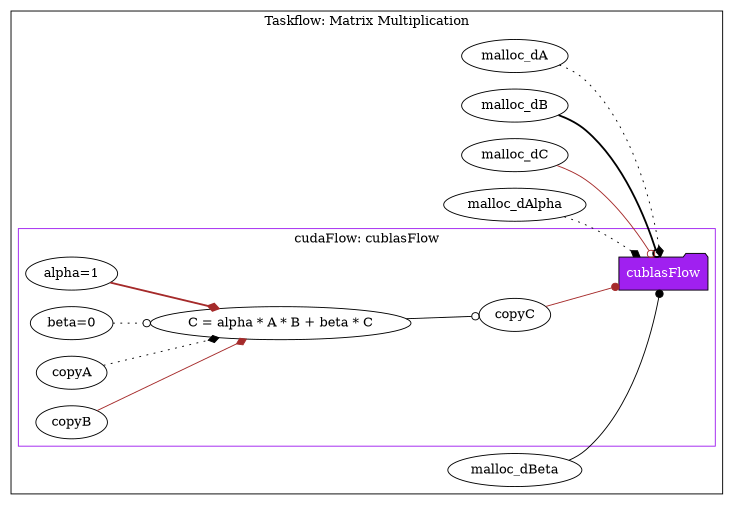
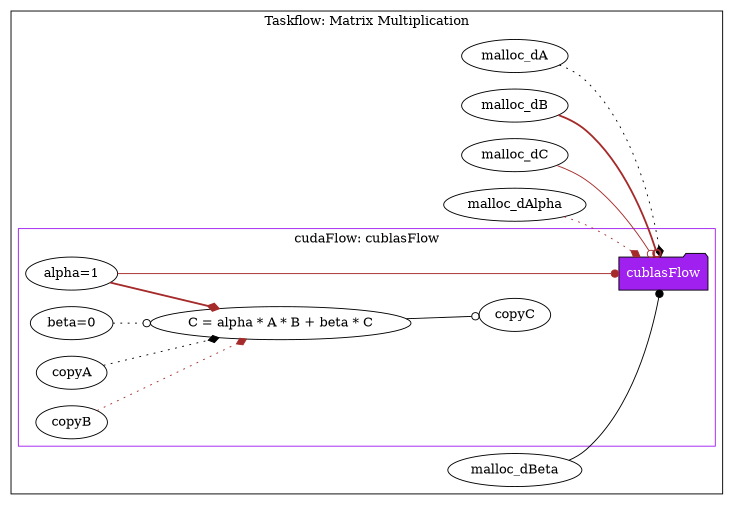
edge "malloc_dB" -> "cublasFlow": color black -> brown
edge "malloc_dAlpha" -> "cublasFlow": color black -> brown
edge "copyC" -> "cublasFlow": now "alpha=1" -> "cublasFlow"
edge "copyB" -> "C = alpha * A * B + beta * C": style solid -> dotted
